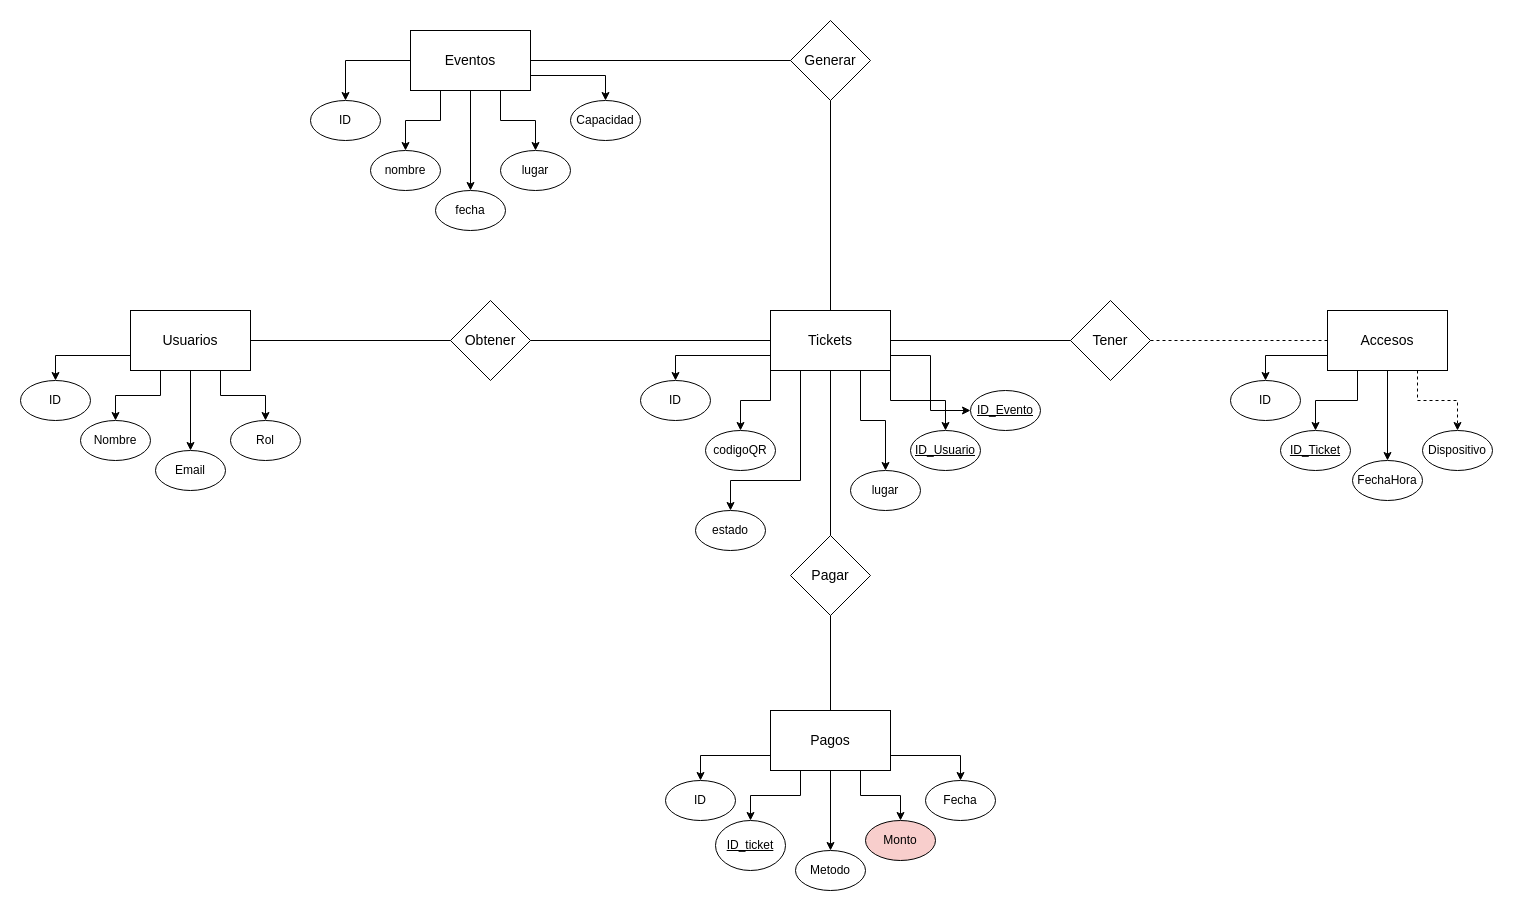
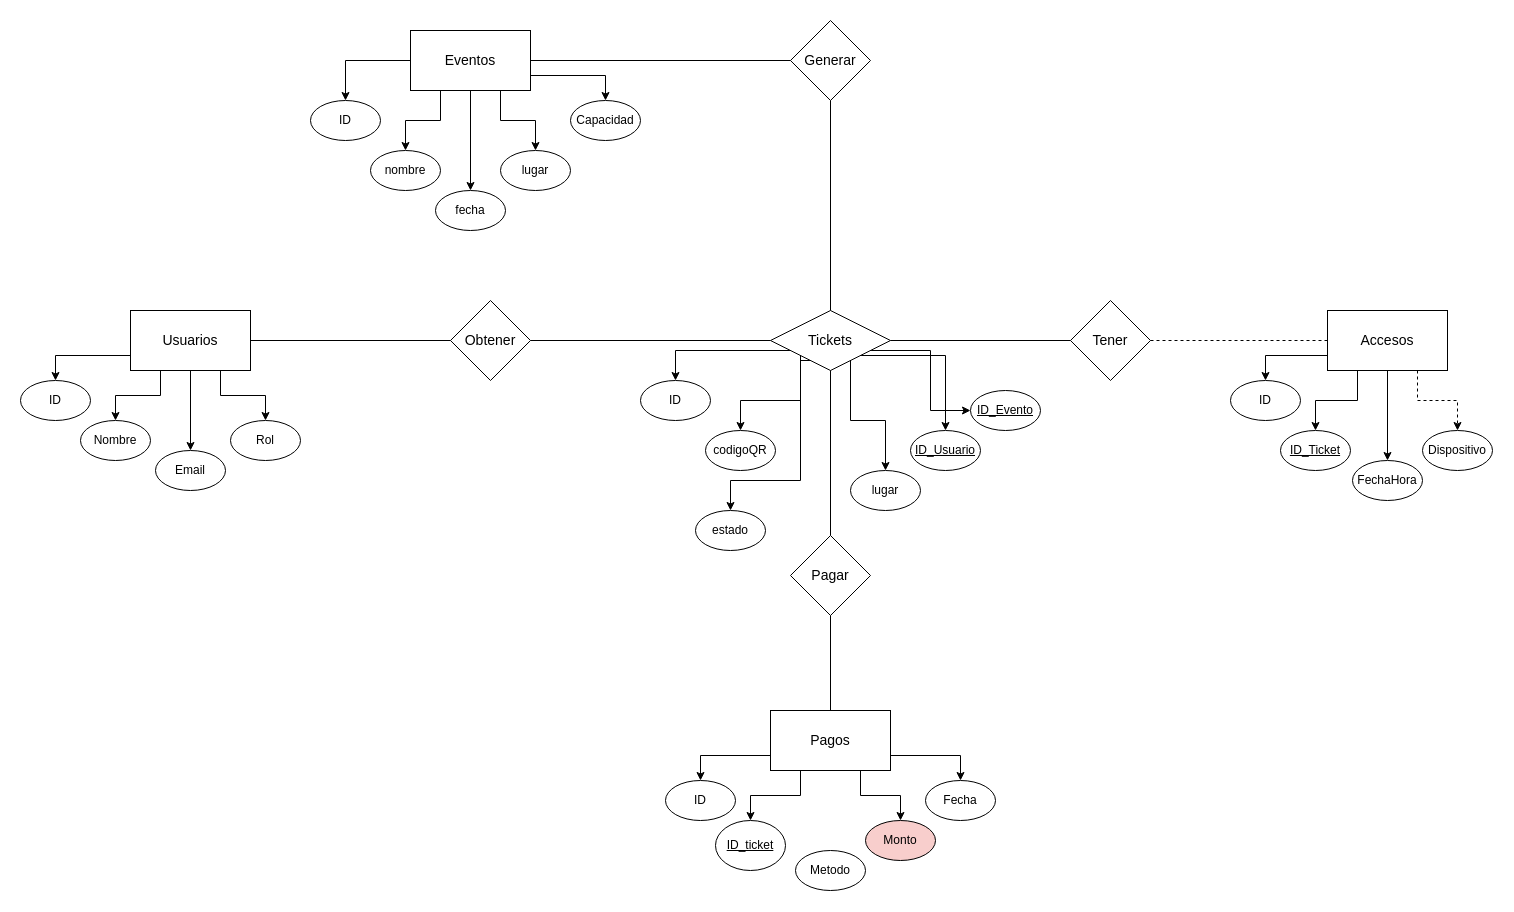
node "Tickets": shape rectangle -> diamond
edge "Pagos" -> "Metodo": removed
